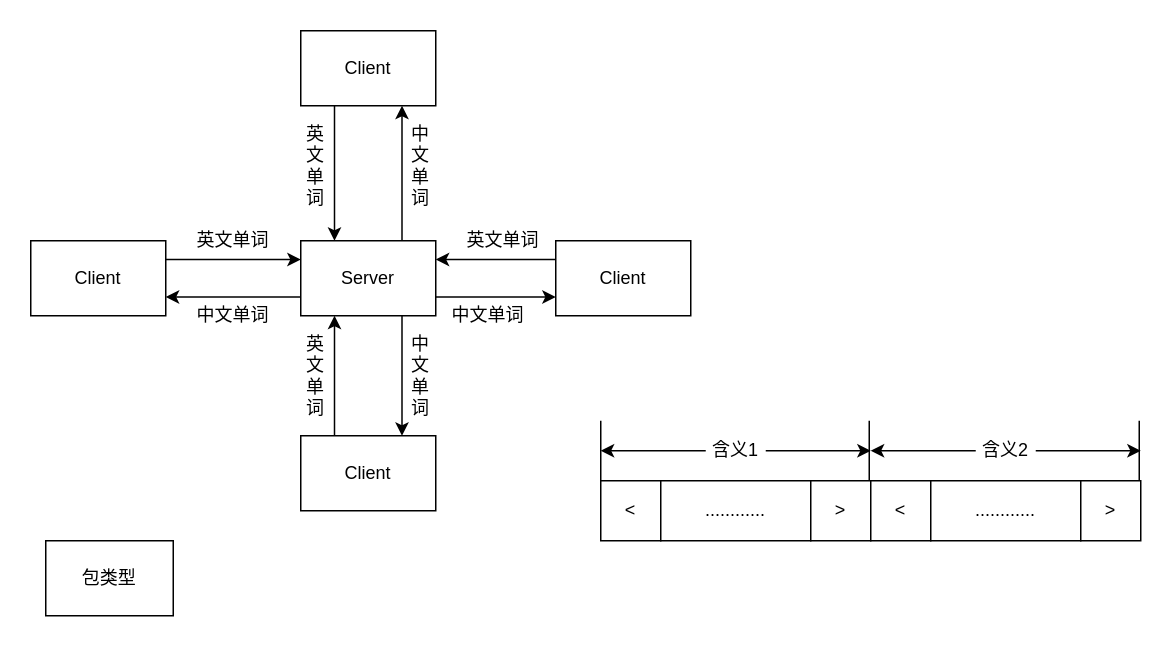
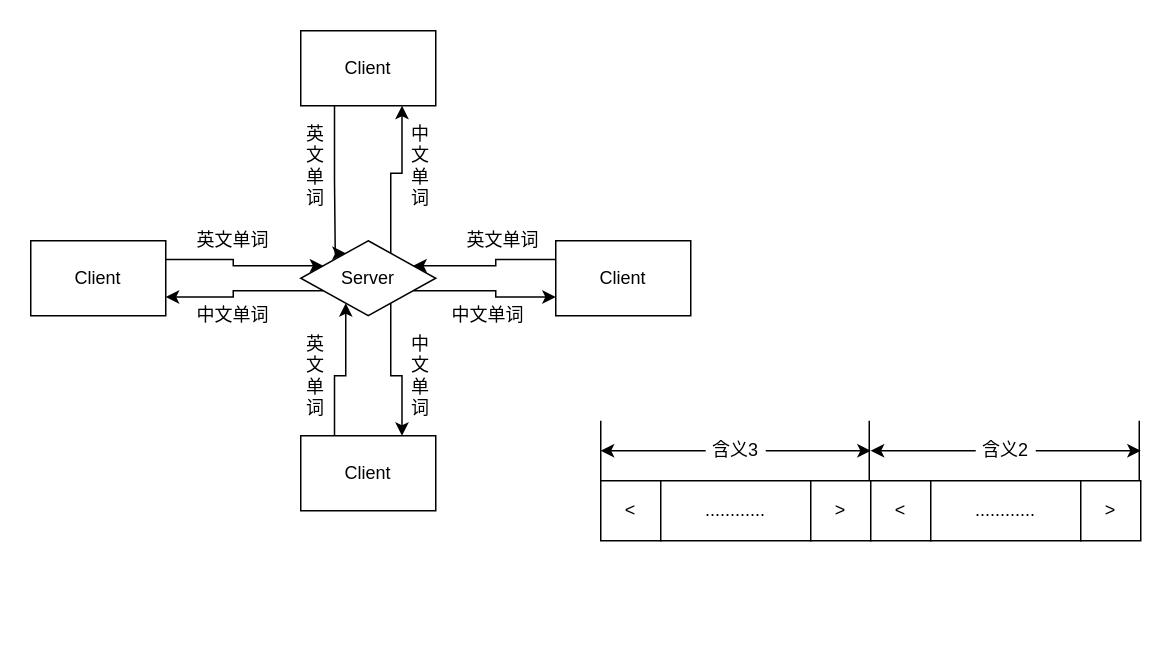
node "Server": shape rectangle -> diamond
node "含义1": label "含义1" -> "含义3"
node "包类型": removed
